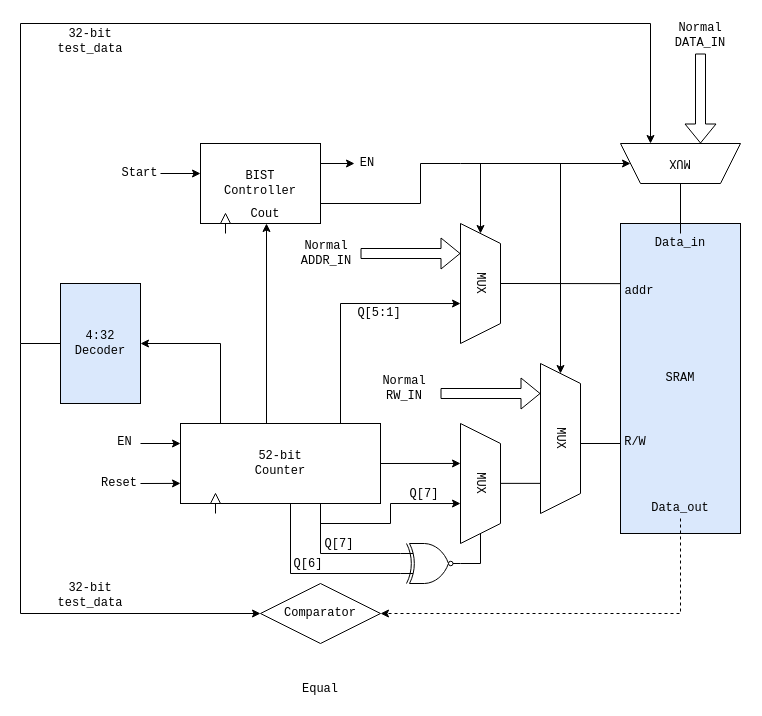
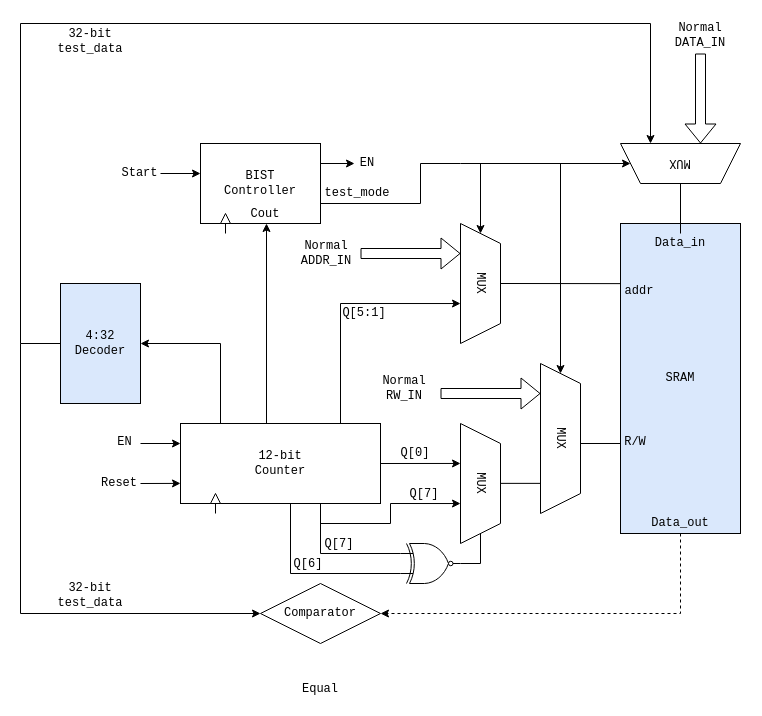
node "test_mode": added
node "Q[5:1]": moved (380, 314) -> (365, 314)
node "Q[0]": added
node "52-bit Counter": label "52-bit Counter" -> "12-bit Counter"
node "Data_out": moved (681, 509) -> (681, 524)
